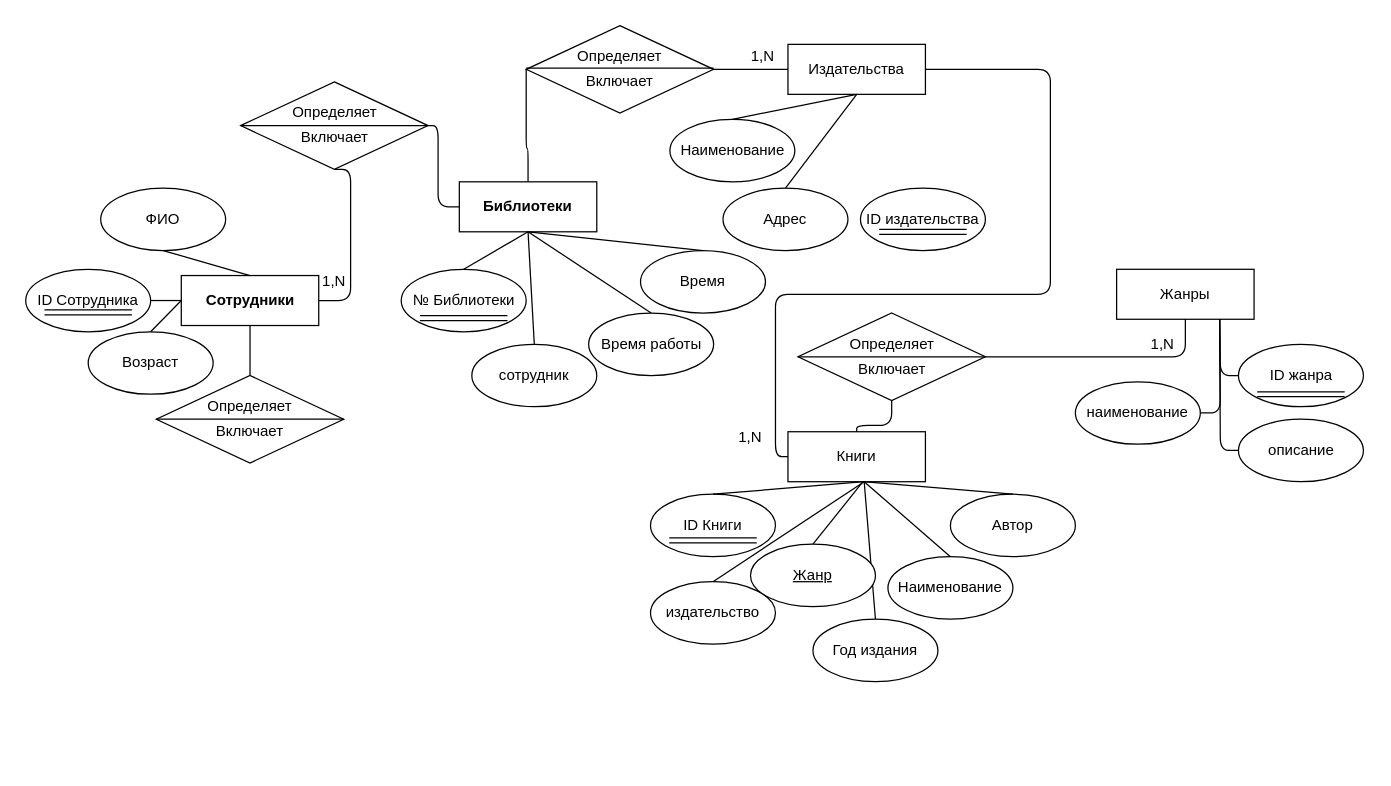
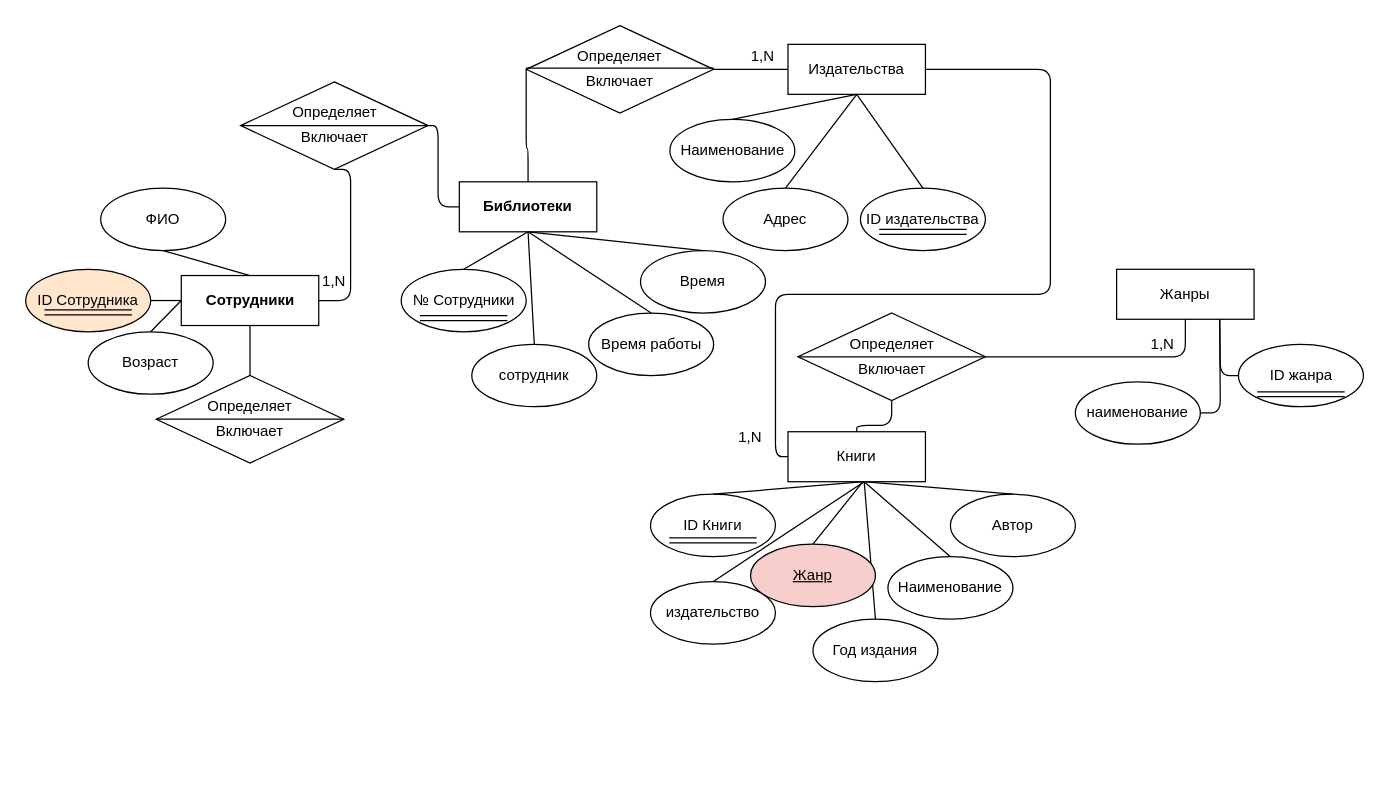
edge "Издательства" -- "ID издательства": added
node "ID Сотрудника": fillcolor #ffffff -> #ffe6cc
node "№ Библиотеки": label "№ Библиотеки" -> "№ Сотрудники"
edge "Жанры" -- "описание": removed
node "описание": removed
node "Жанр": fillcolor #ffffff -> #f8cecc
